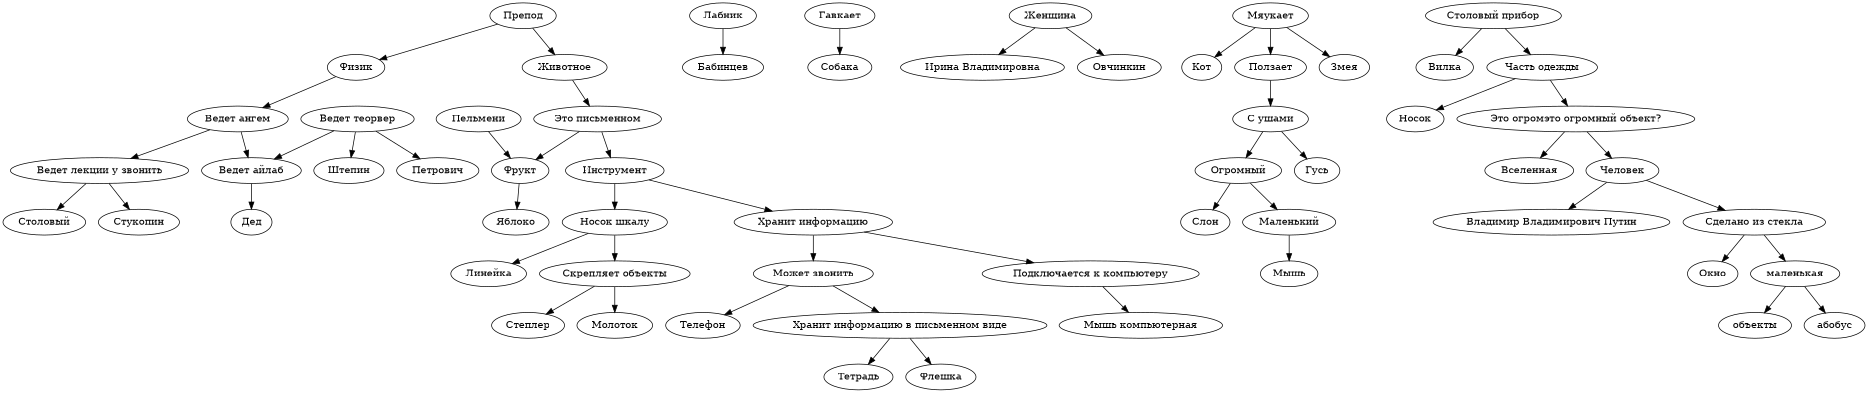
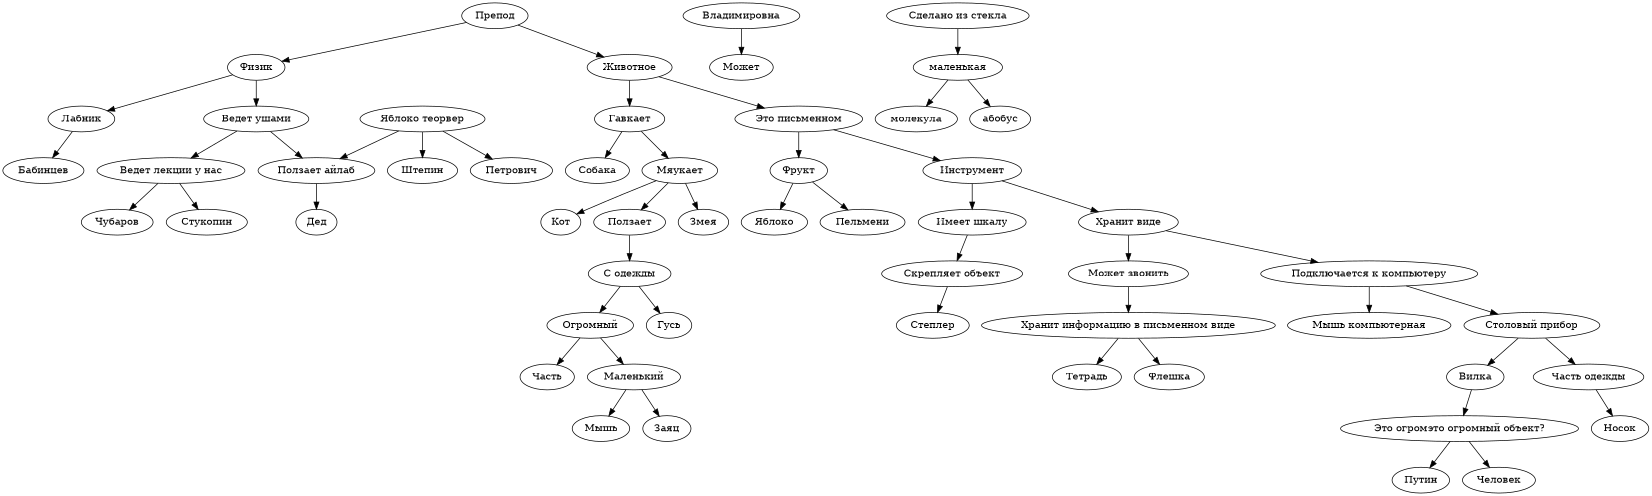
node "Женщина": label "Женщина" -> "Владимировна"
node "Ирина Владимировна": removed
node "Овчинкин": label "Овчинкин" -> "Может"
edge "Животное" -> "Гавкает": added
edge "Часть одежды" -> "Это огромэто огромный объект?": now "Вилка" -> "Это огромэто огромный объект?"
edge "Физик" -> "Лабник": added
node "Ведет ангем": label "Ведет ангем" -> "Ведет ушами"
node "Ведет теорвер": label "Ведет теорвер" -> "Яблоко теорвер"
node "С ушами": label "С ушами" -> "С одежды"
edge "Пельмени" -> "Фрукт": reversed
edge "Гавкает" -> "Мяукает": added
node "Ведет лекции у звонить": label "Ведет лекции у звонить" -> "Ведет лекции у нас"
node "Ведет айлаб": label "Ведет айлаб" -> "Ползает айлаб"
node "Вселенная": label "Вселенная" -> "Путин"
edge "Человек" -> "Сделано из стекла": removed
node "Столовый": label "Столовый" -> "Чубаров"
node "Носок шкалу": label "Носок шкалу" -> "Имеет шкалу"
node "Хранит информацию": label "Хранит информацию" -> "Хранит виде"
node "Слон": label "Слон" -> "Часть"
node "Владимир Владимирович Путин": removed
node "Линейка": removed
node "Скрепляет объекты": label "Скрепляет объекты" -> "Скрепляет объект"
node "Окно": removed
edge "Подключается к компьютеру" -> "Столовый прибор": added
node "Молоток": removed
node "Телефон": removed
node "объекты": label "объекты" -> "молекула"
node "Заяц": added
